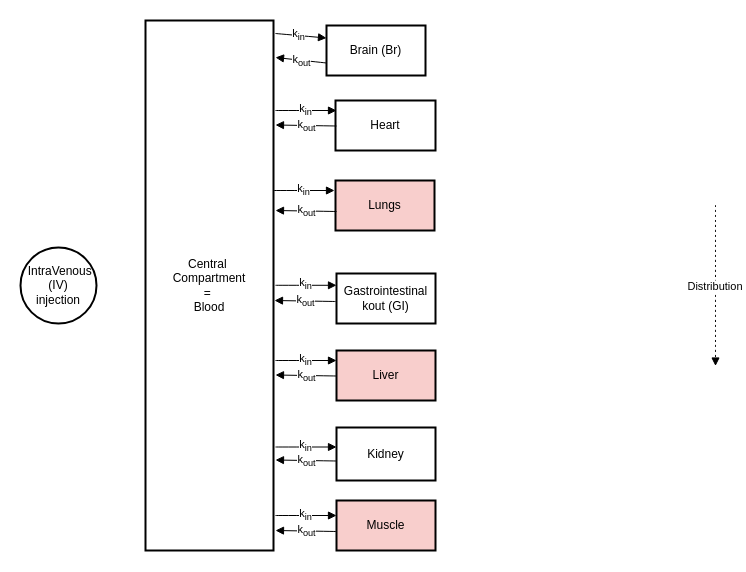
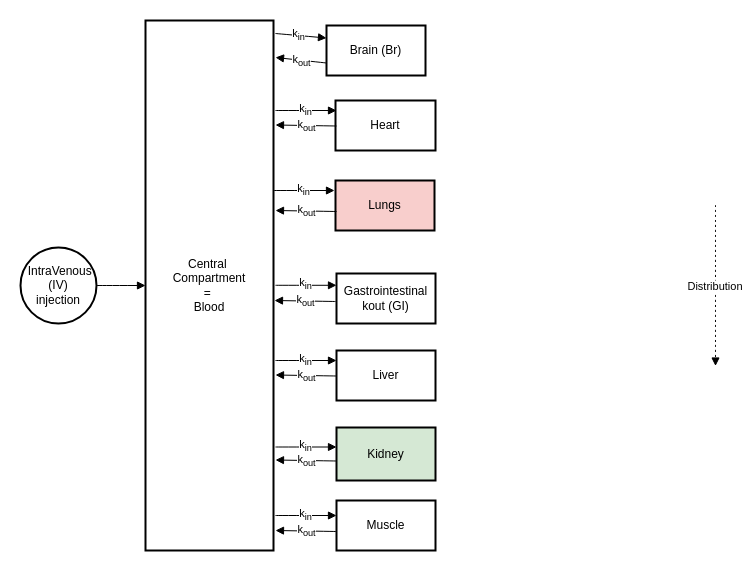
edge "IntraVenous (IV) injection" -> "Central Compartment = Blood": added
node "Liver": fillcolor #f8cecc -> #ffffff
node "Kidney": fillcolor #ffffff -> #d5e8d4
node "Muscle": fillcolor #f8cecc -> #ffffff
